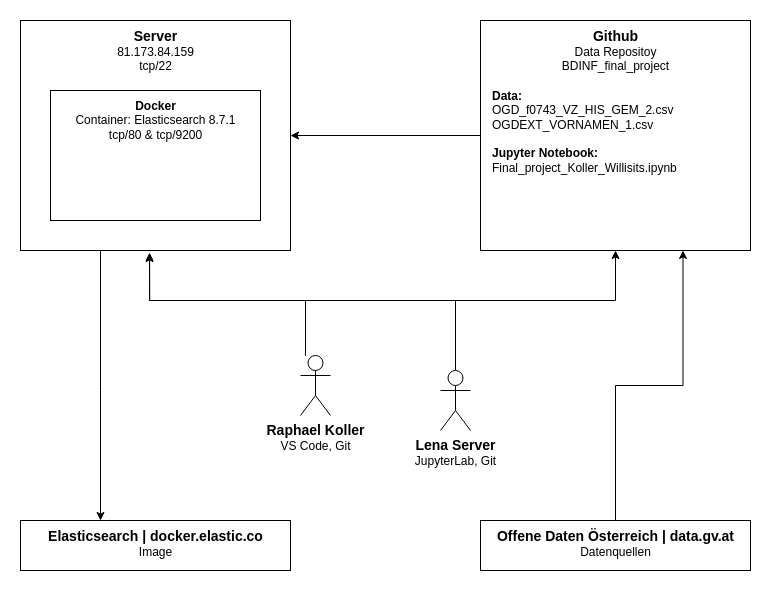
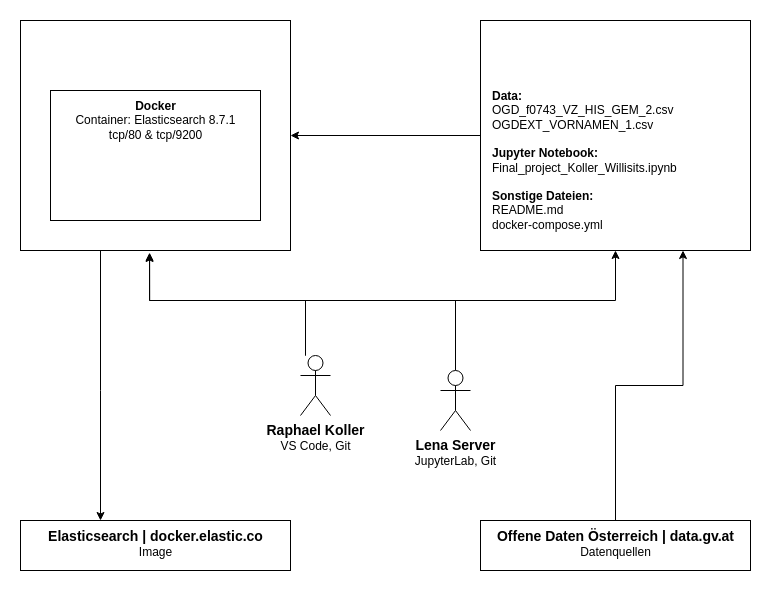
node "Server 81.173.84.159 tcp/22": removed
node "Github Data Repositoy BDINF_final_project": removed
node "Sonstige Dateien: README.md docker-compose.yml": added
